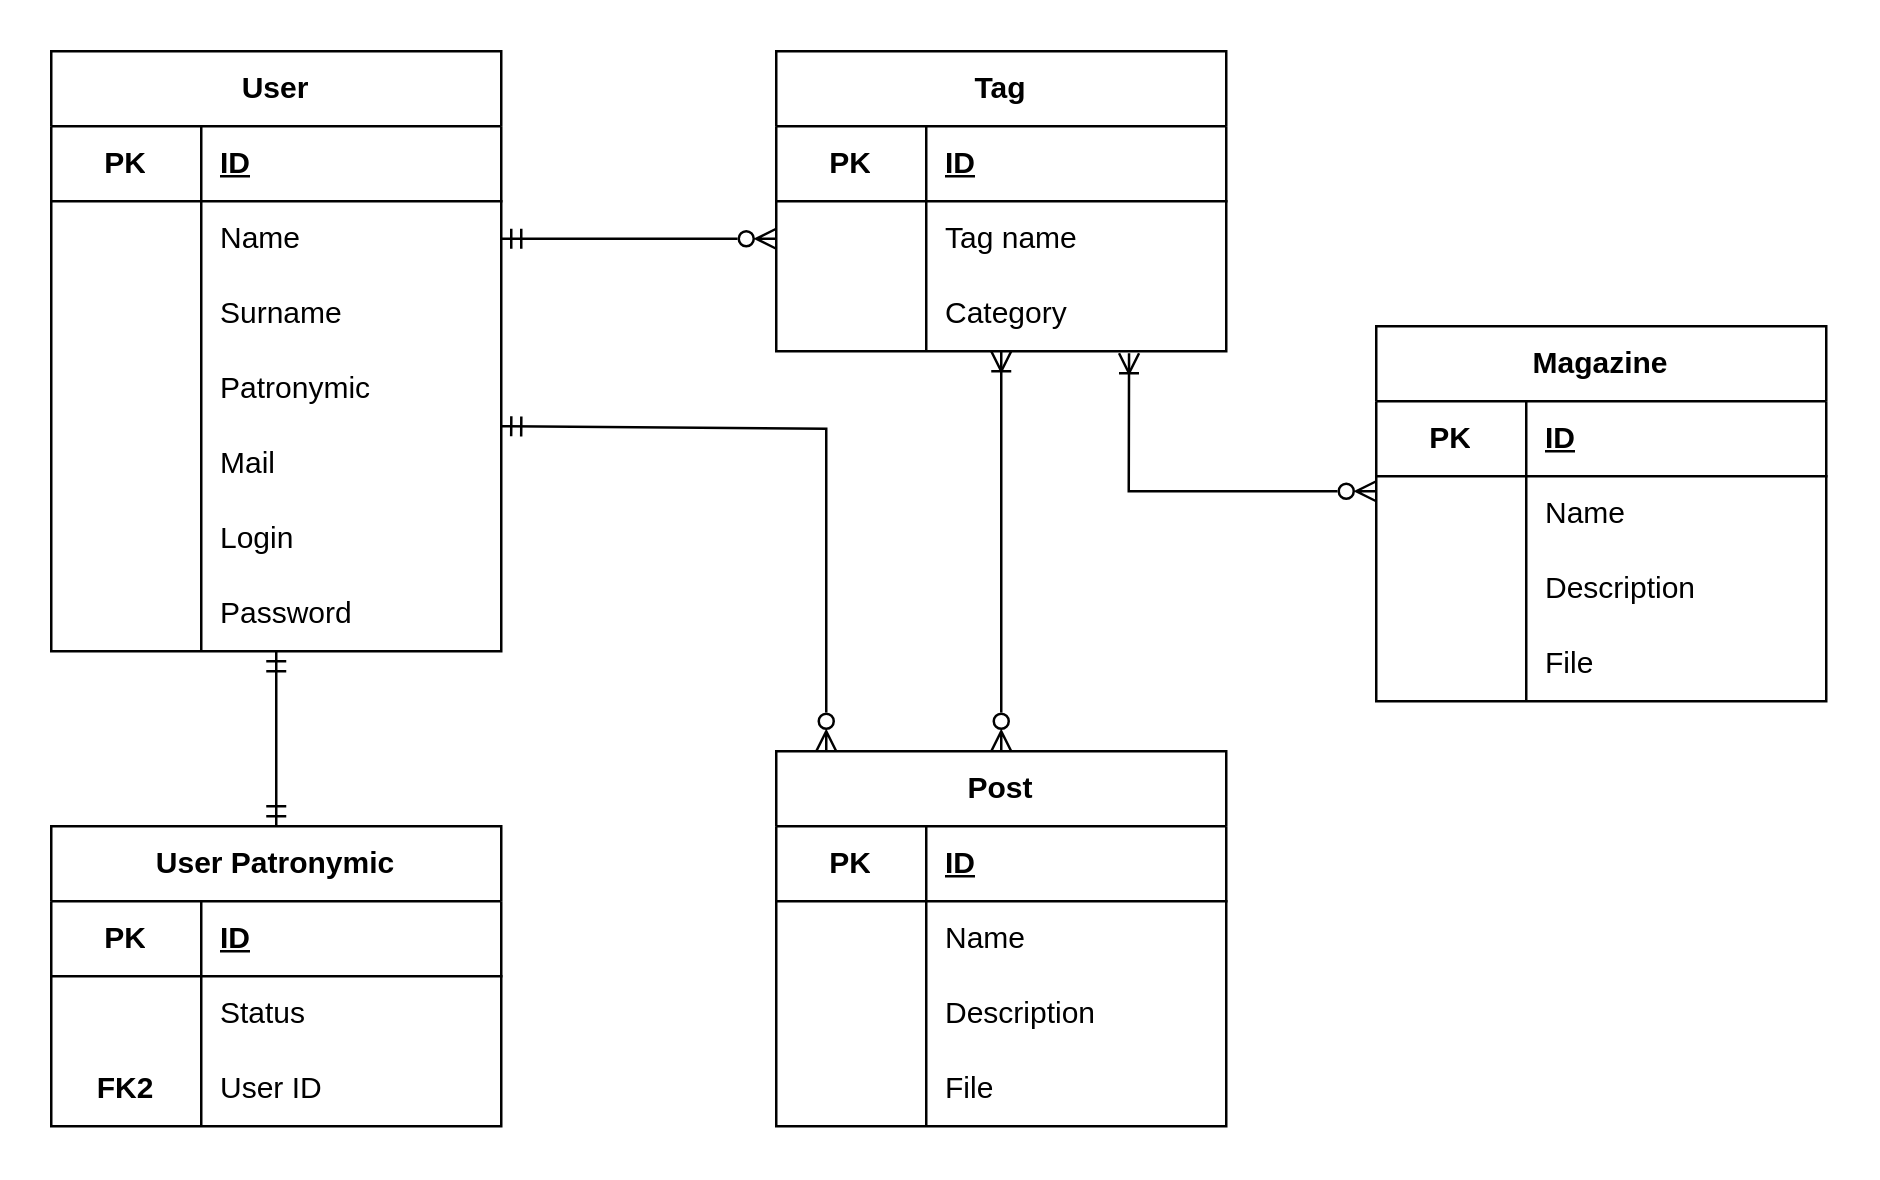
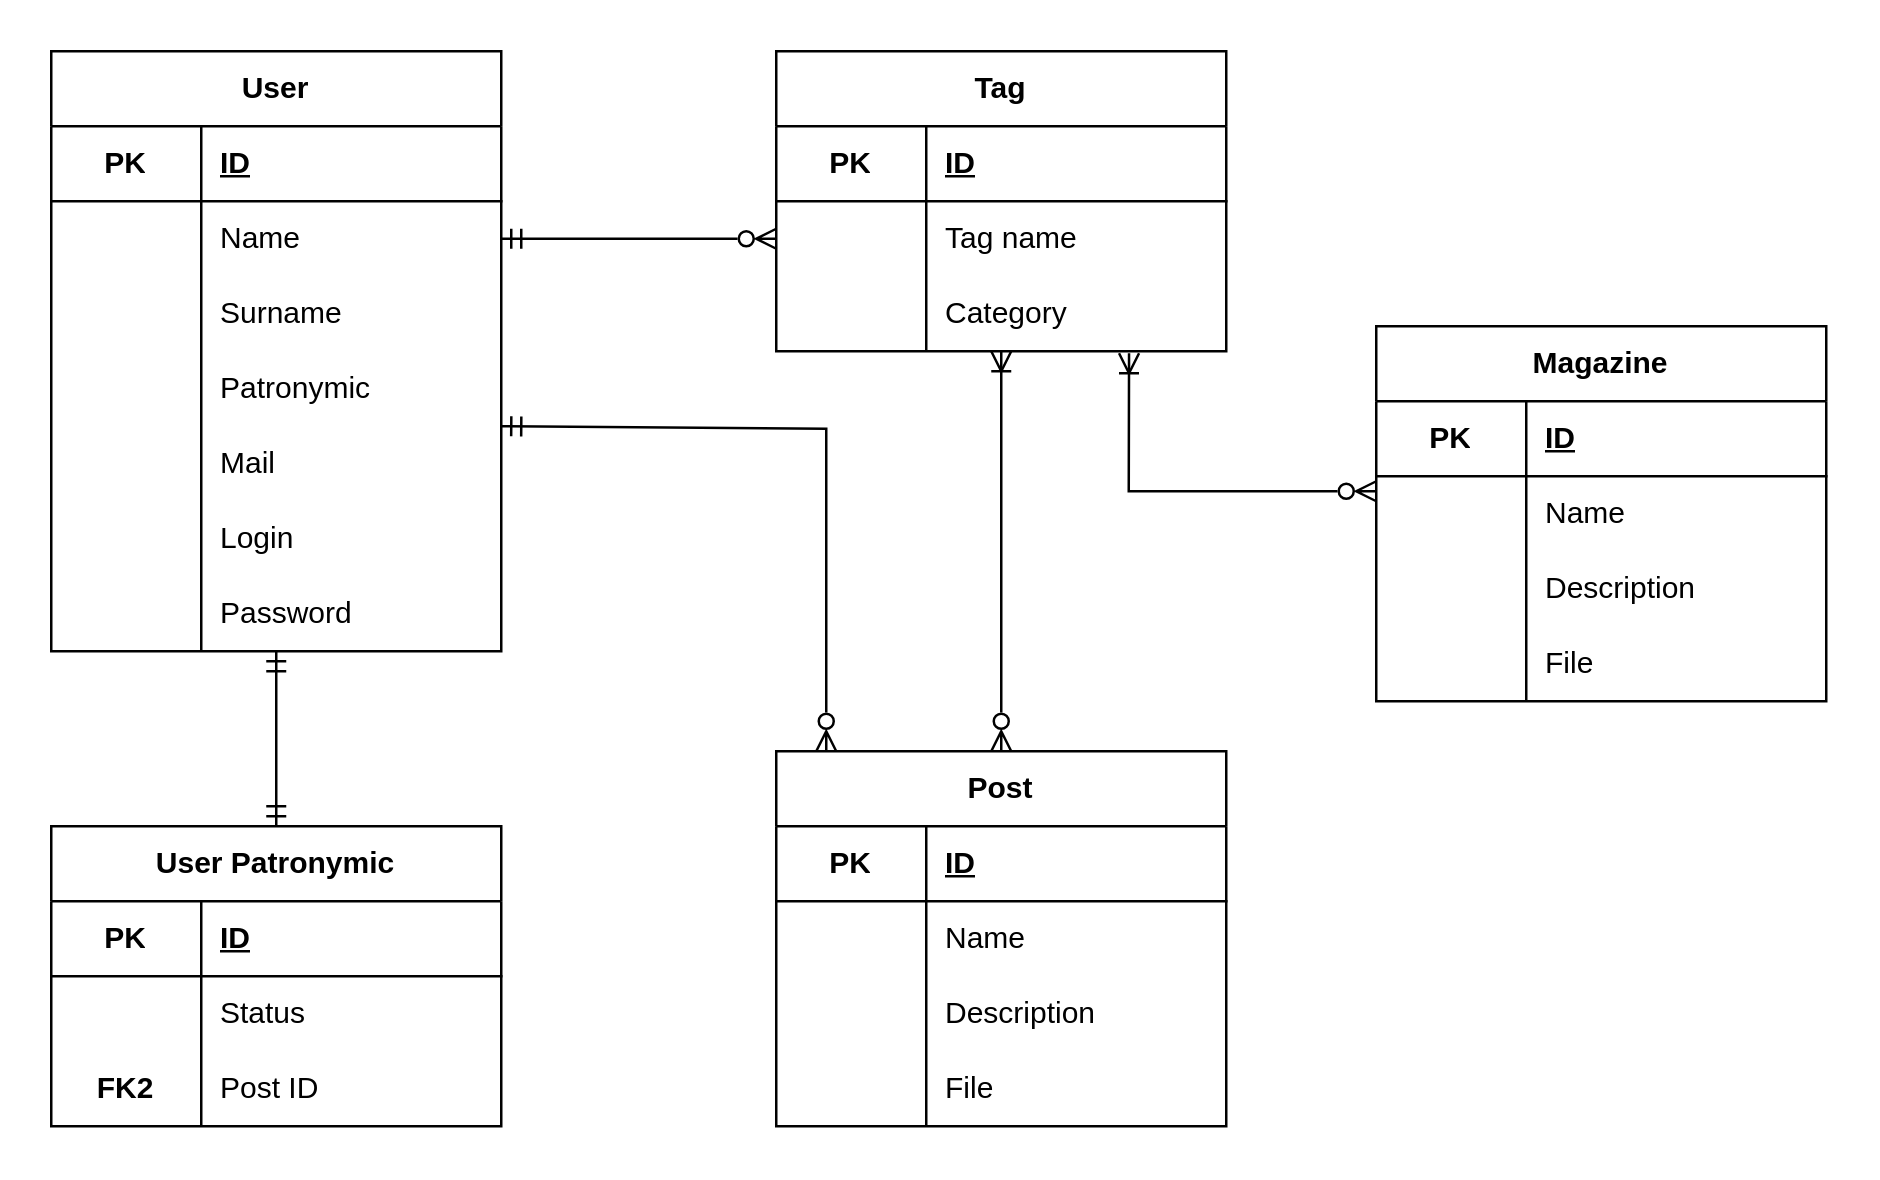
node "User ID": label "User ID" -> "Post ID"
